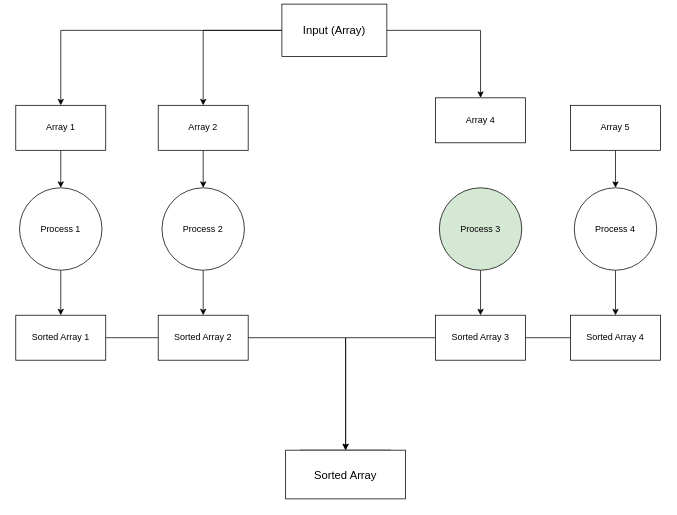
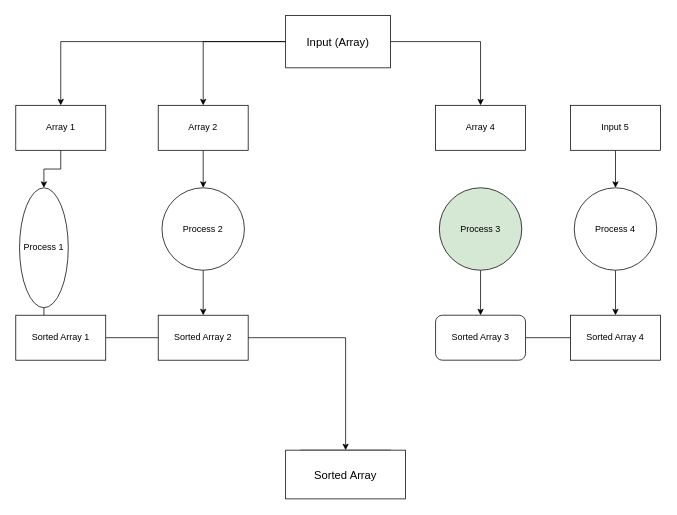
node "Input (Array)": moved (334, 30) -> (338, 42)
node "Array 4": moved (480, 120) -> (480, 128)
node "Array 5": label "Array 5" -> "Input 5"
node "Process 1": size 83x83 -> 49x120
edge "Sorted Array 3" -> "Sorted Array": removed
node "Sorted Array 3": shape rectangle -> rounded rectangle
